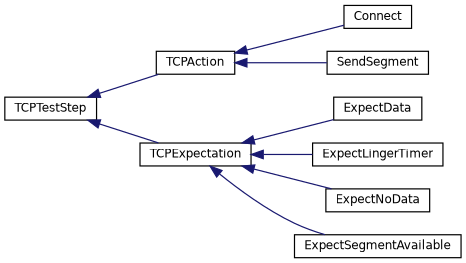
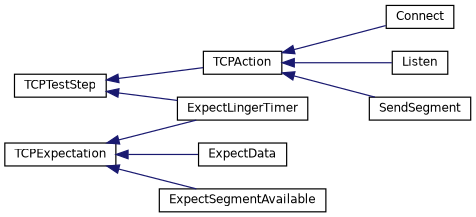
node "Listen": added
edge "TCPExpectation" -> "TCPTestStep": now "ExpectLingerTimer" -> "TCPTestStep"
node "ExpectNoData": removed
